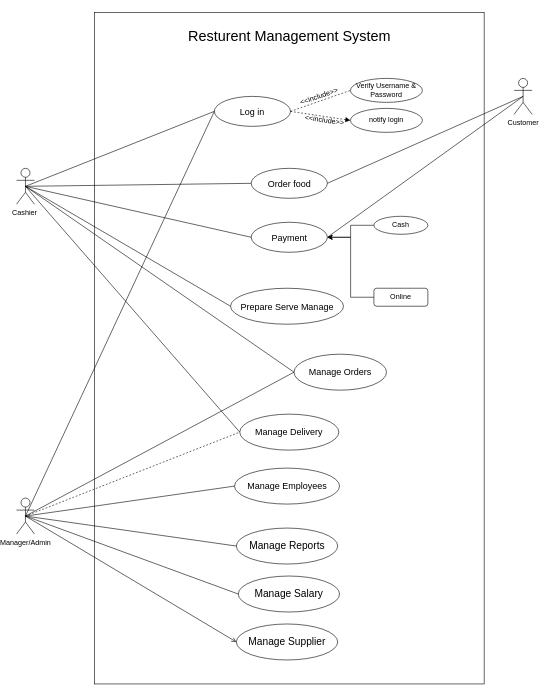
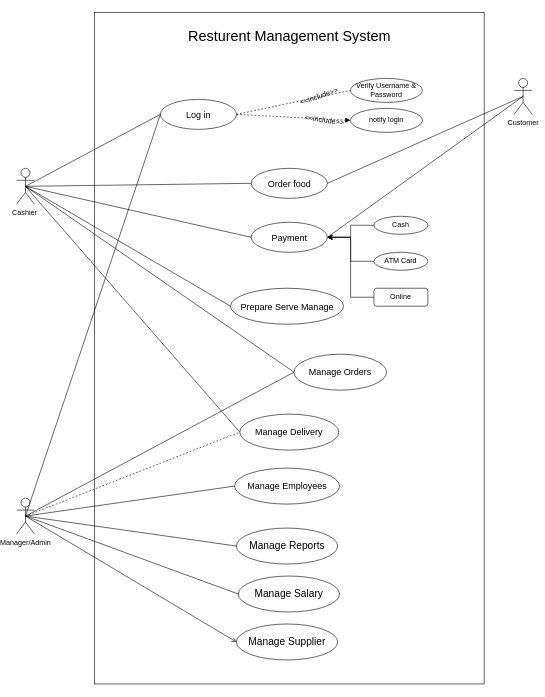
node "Log in": moved (253, 111) -> (199, 114)
edge "ATM Card" -> "Payment": added
node "ATM Card": added
